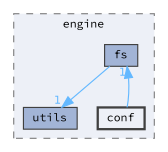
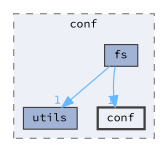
cluster "engine": label "engine" -> "conf"
edge "conf" -> "fs": reversed
